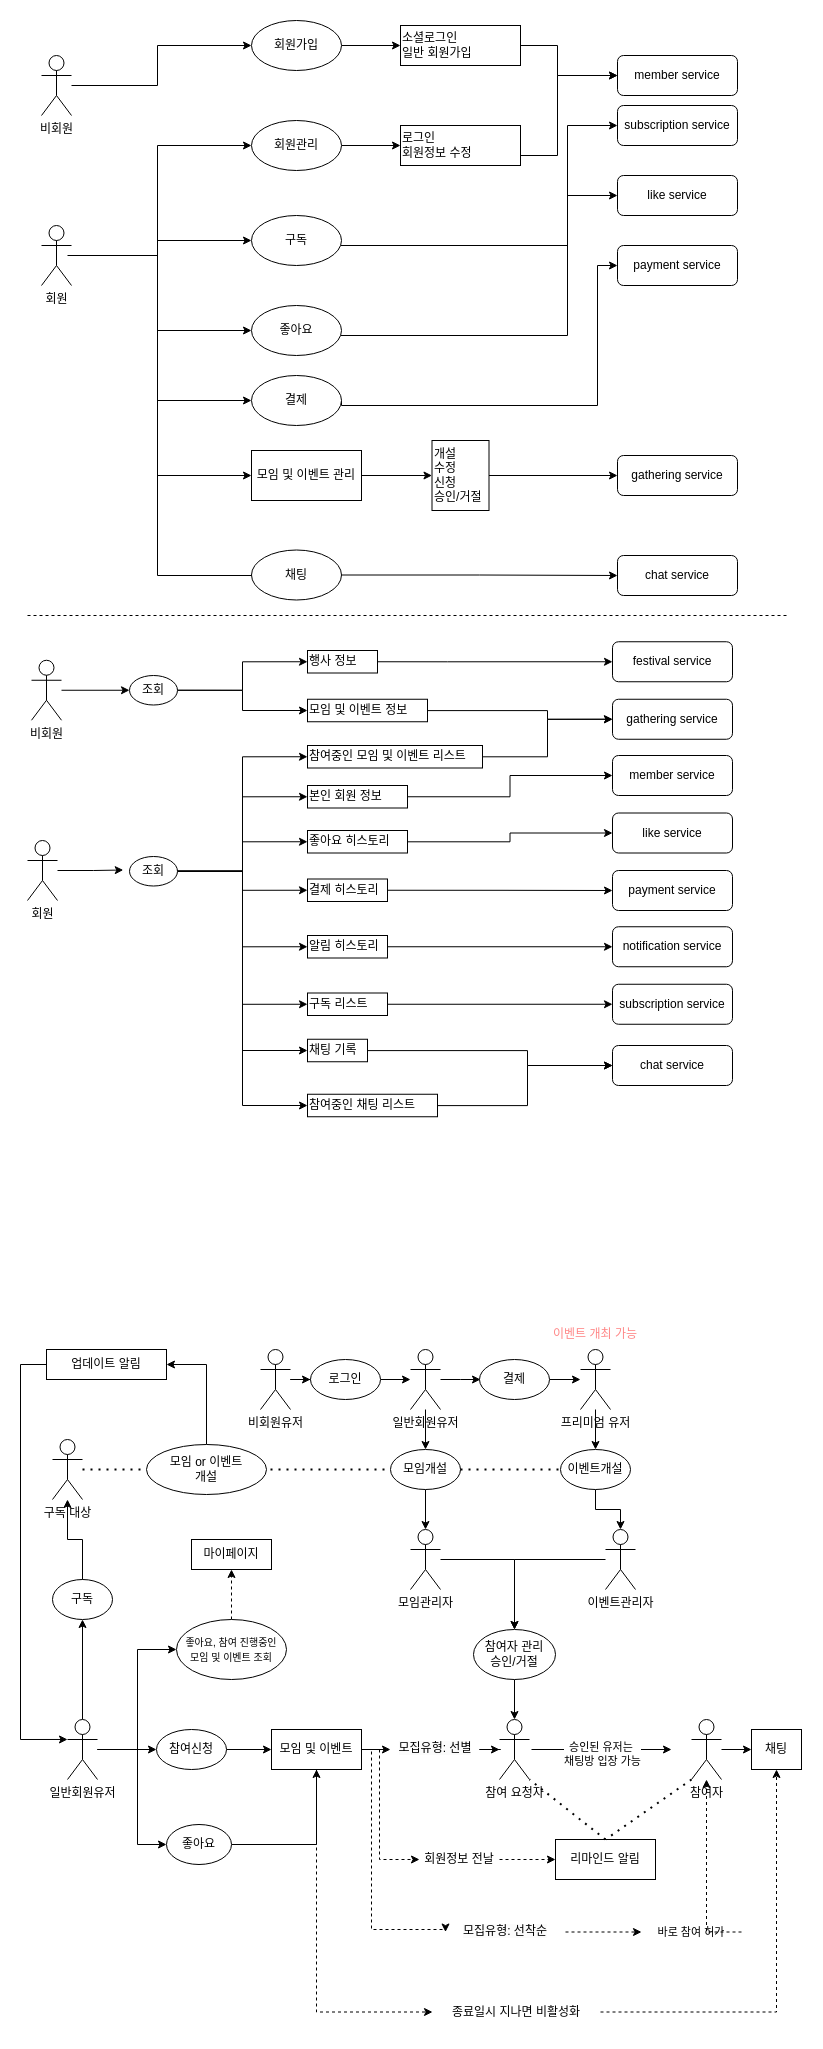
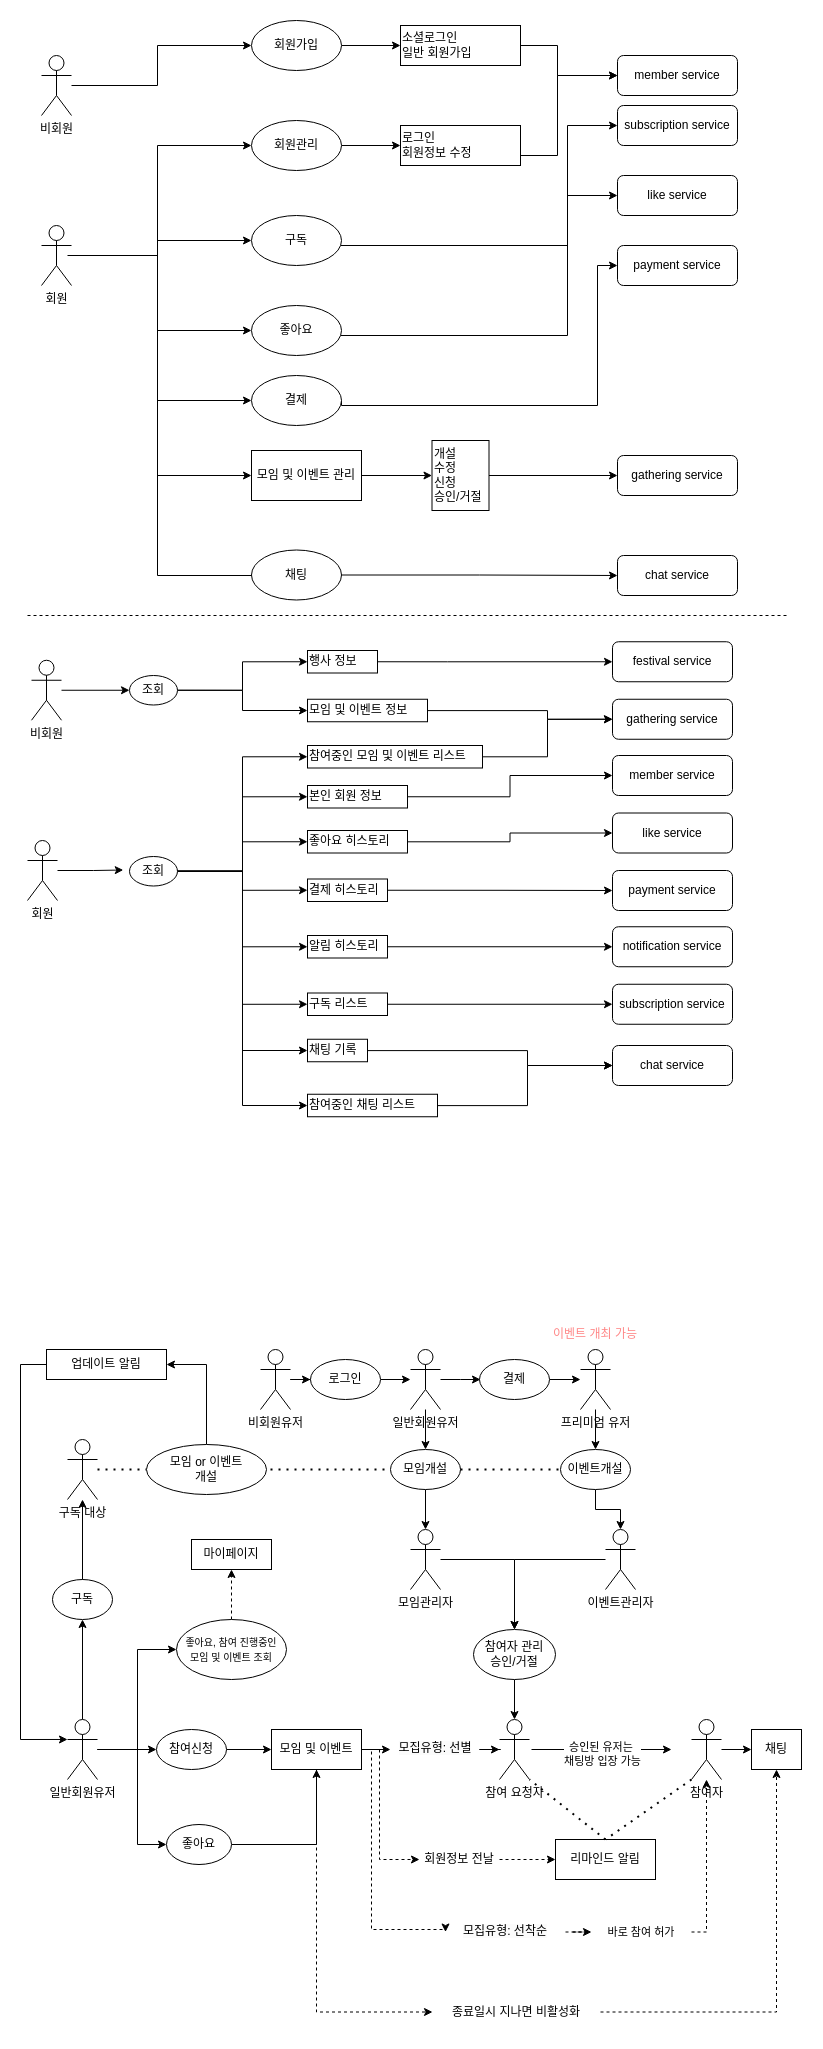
node "구독 대상": moved (68, 1470) -> (83, 1470)
node "바로 참여 허가": moved (692, 1932) -> (642, 1932)
